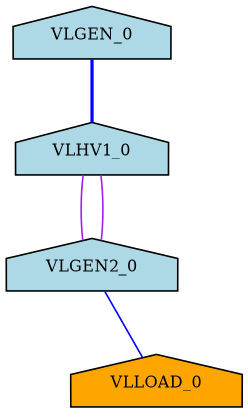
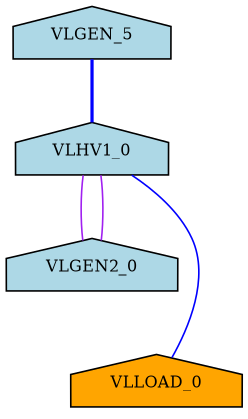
node "VLGEN_0": label "VLGEN_0" -> "VLGEN_5"
edge "VLGEN2_0" -- "VLLOAD_0": now "VLHV1_0" -- "VLLOAD_0"
